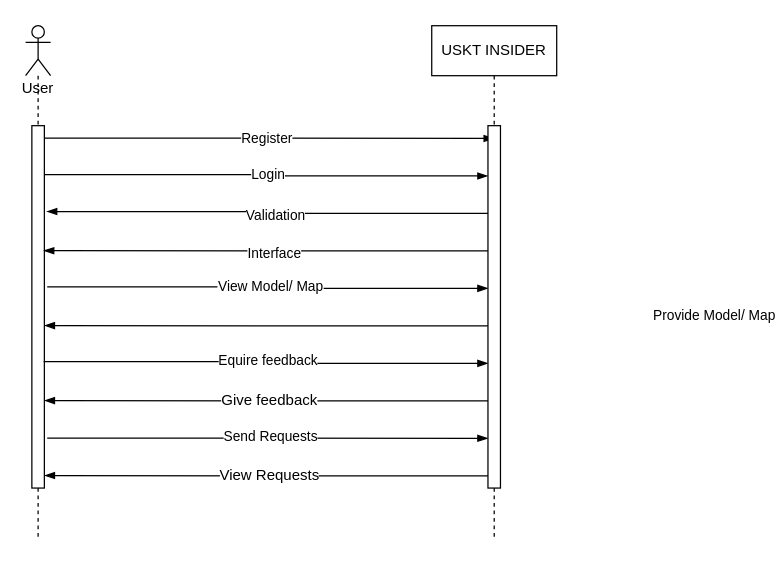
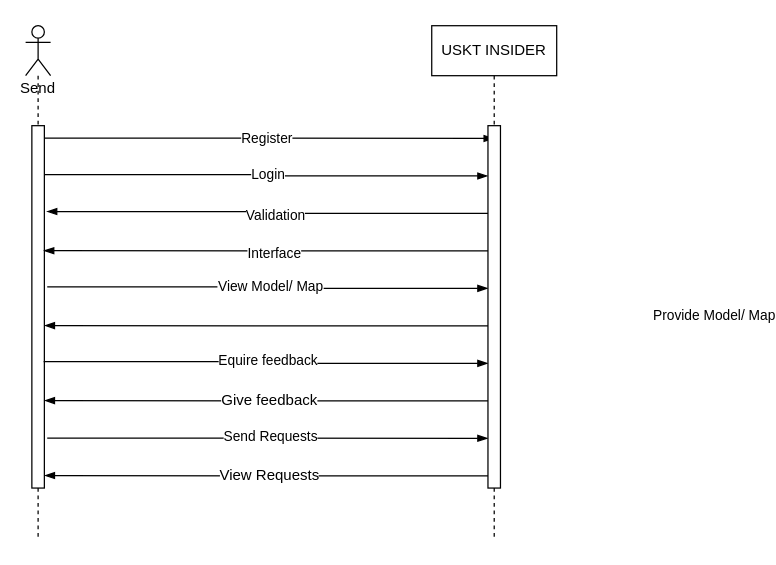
node "User": label "User" -> "Send"
